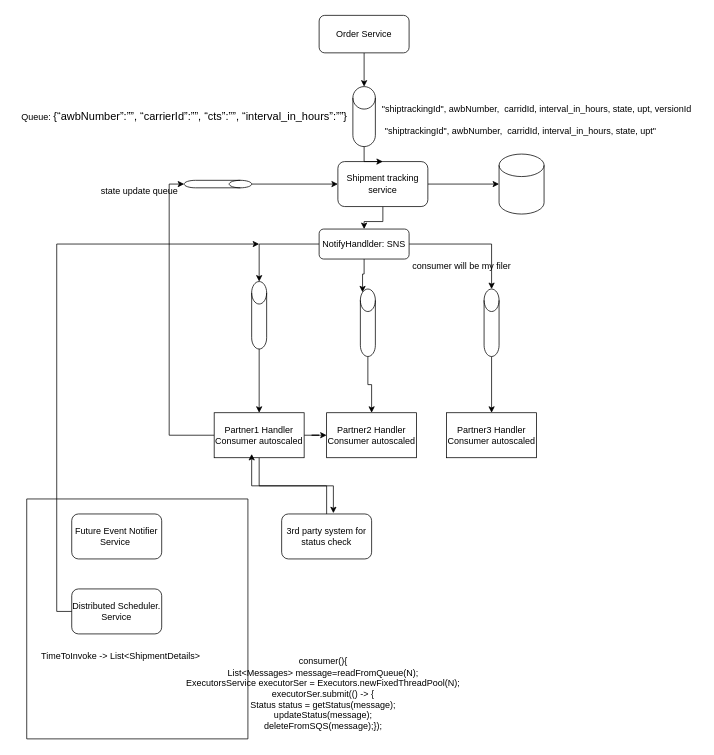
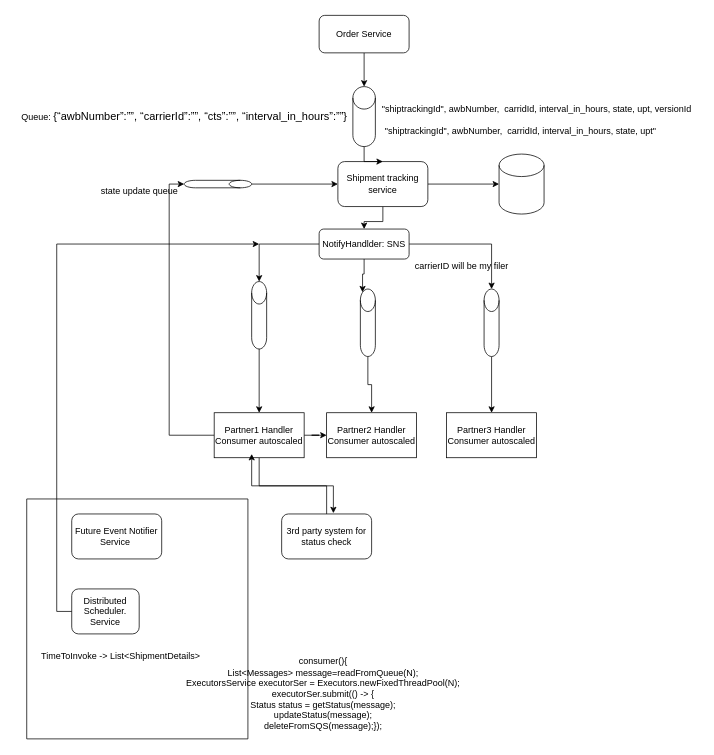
node "consumer will be my filer": label "consumer will be my filer" -> "carrierID will be my filer"
node "Distributed Scheduler. Service": size 90x45 -> 68x45
